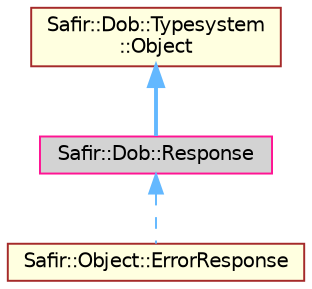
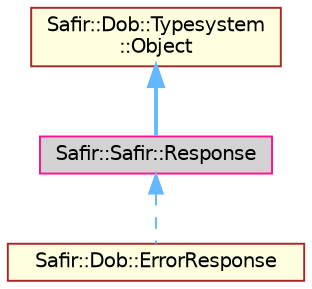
node "Safir::Dob::Response": label "Safir::Dob::Response" -> "Safir::Safir::Response"
node "Safir::Object::ErrorResponse": label "Safir::Object::ErrorResponse" -> "Safir::Dob::ErrorResponse"
